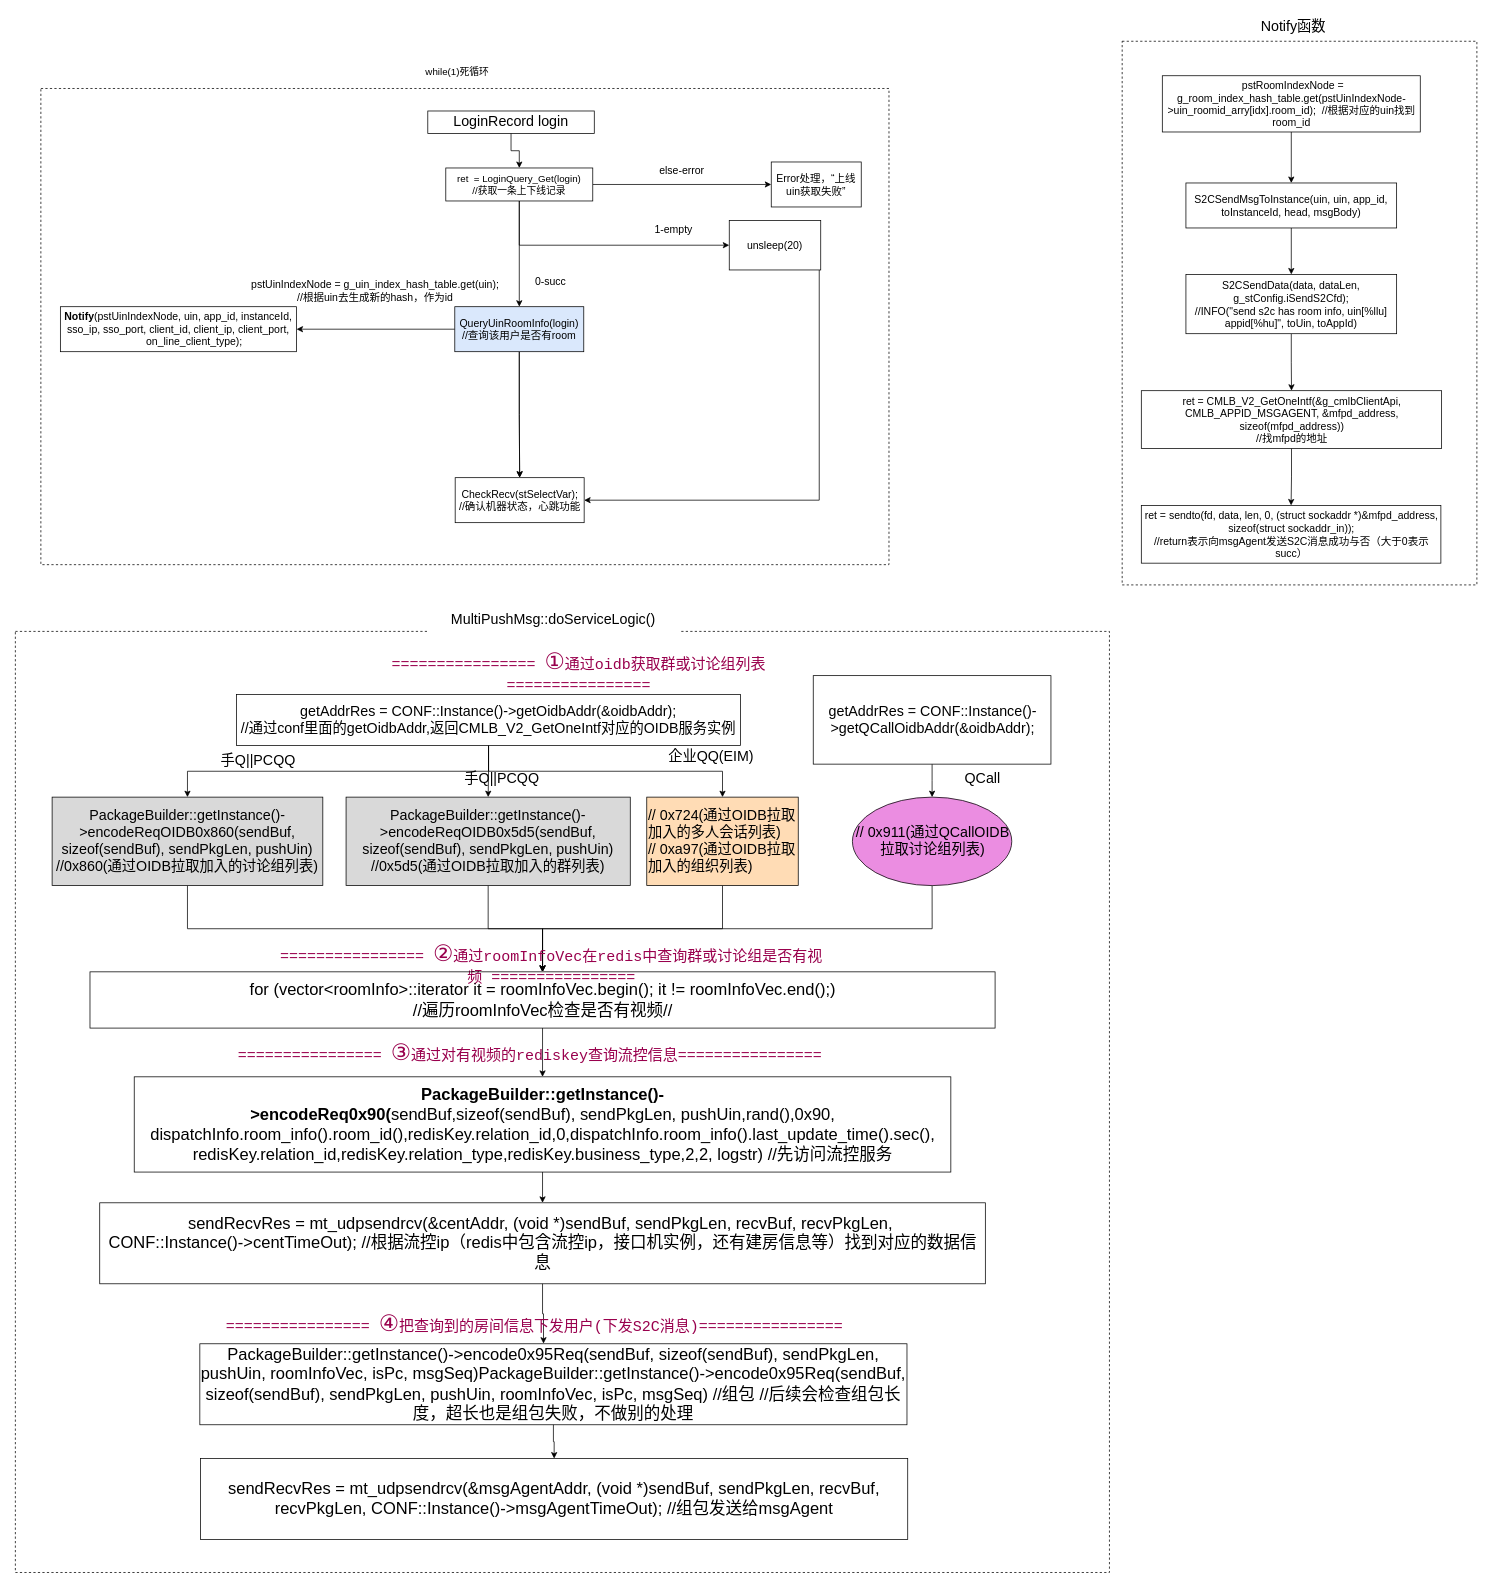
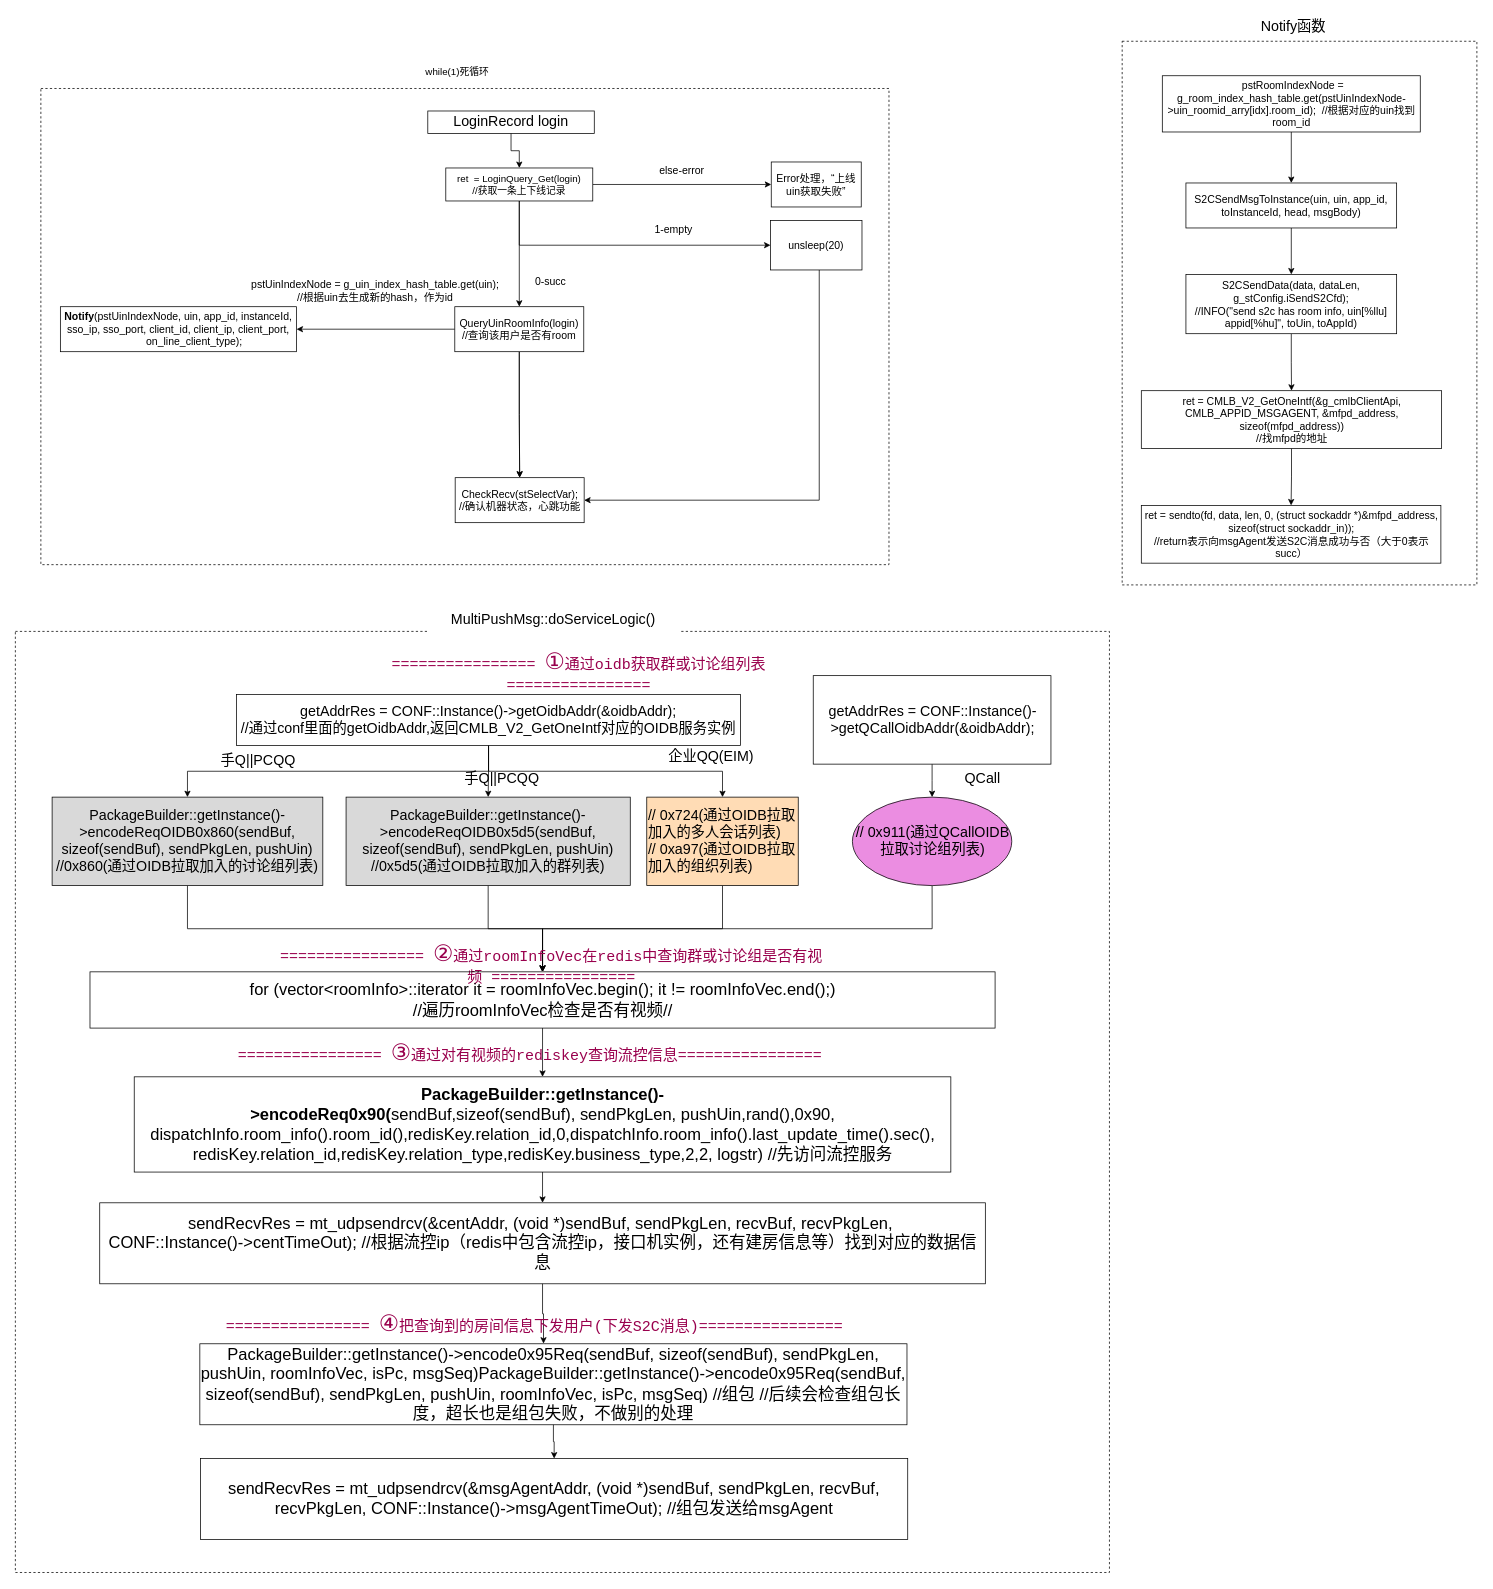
node "unsleep(20)": moved (775, 245) -> (816, 245)
node "QueryUinRoomInfo(login) //查询该用户是否有room": fillcolor #dae8fc -> #ffffff
